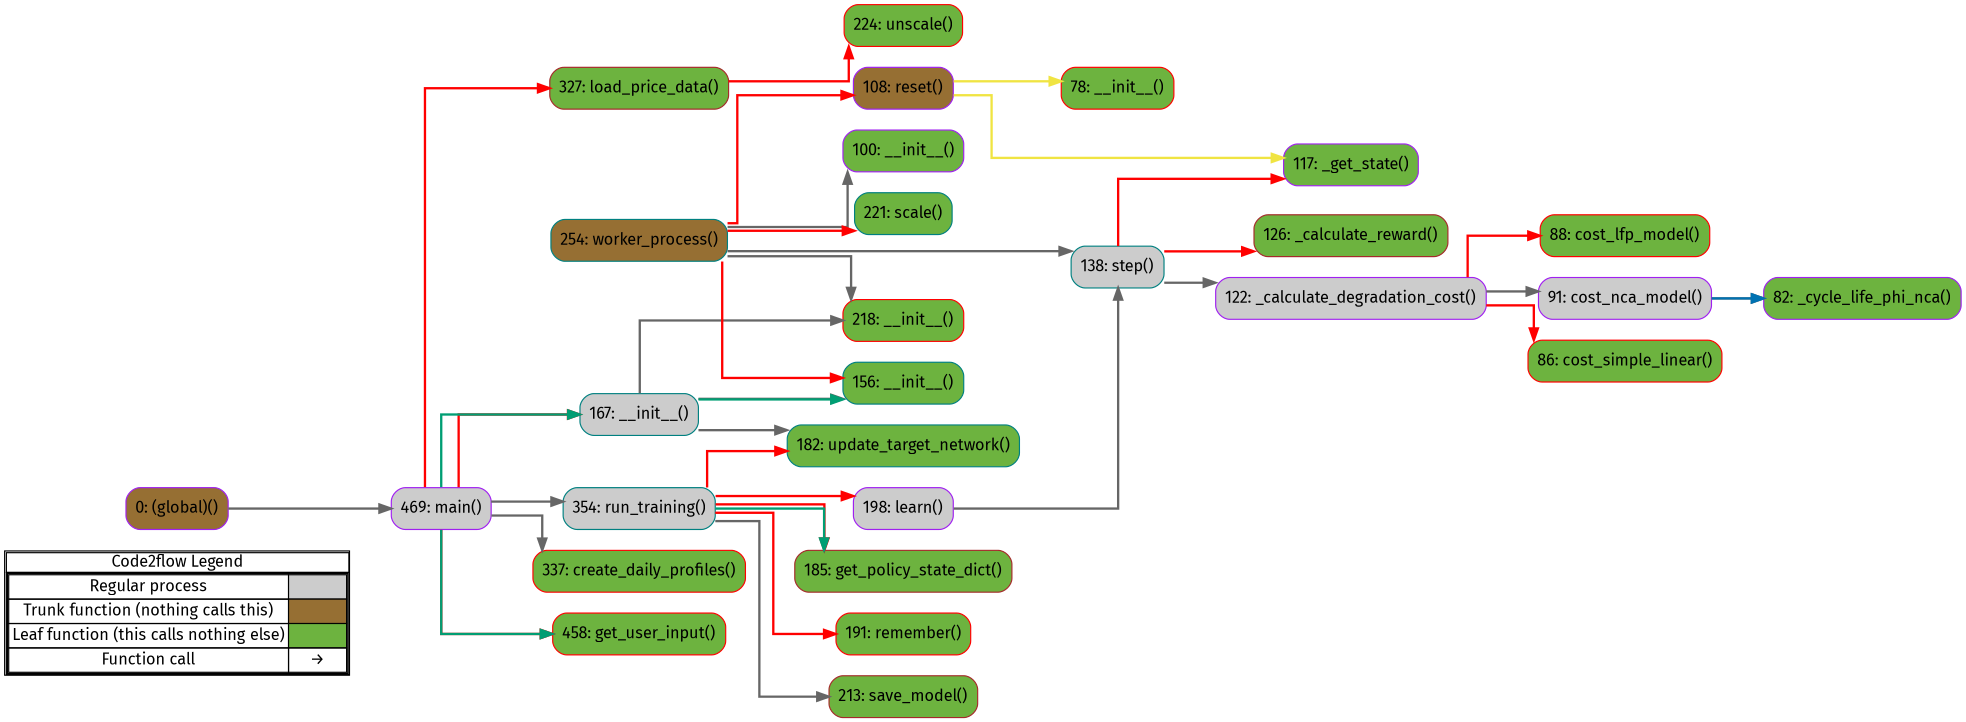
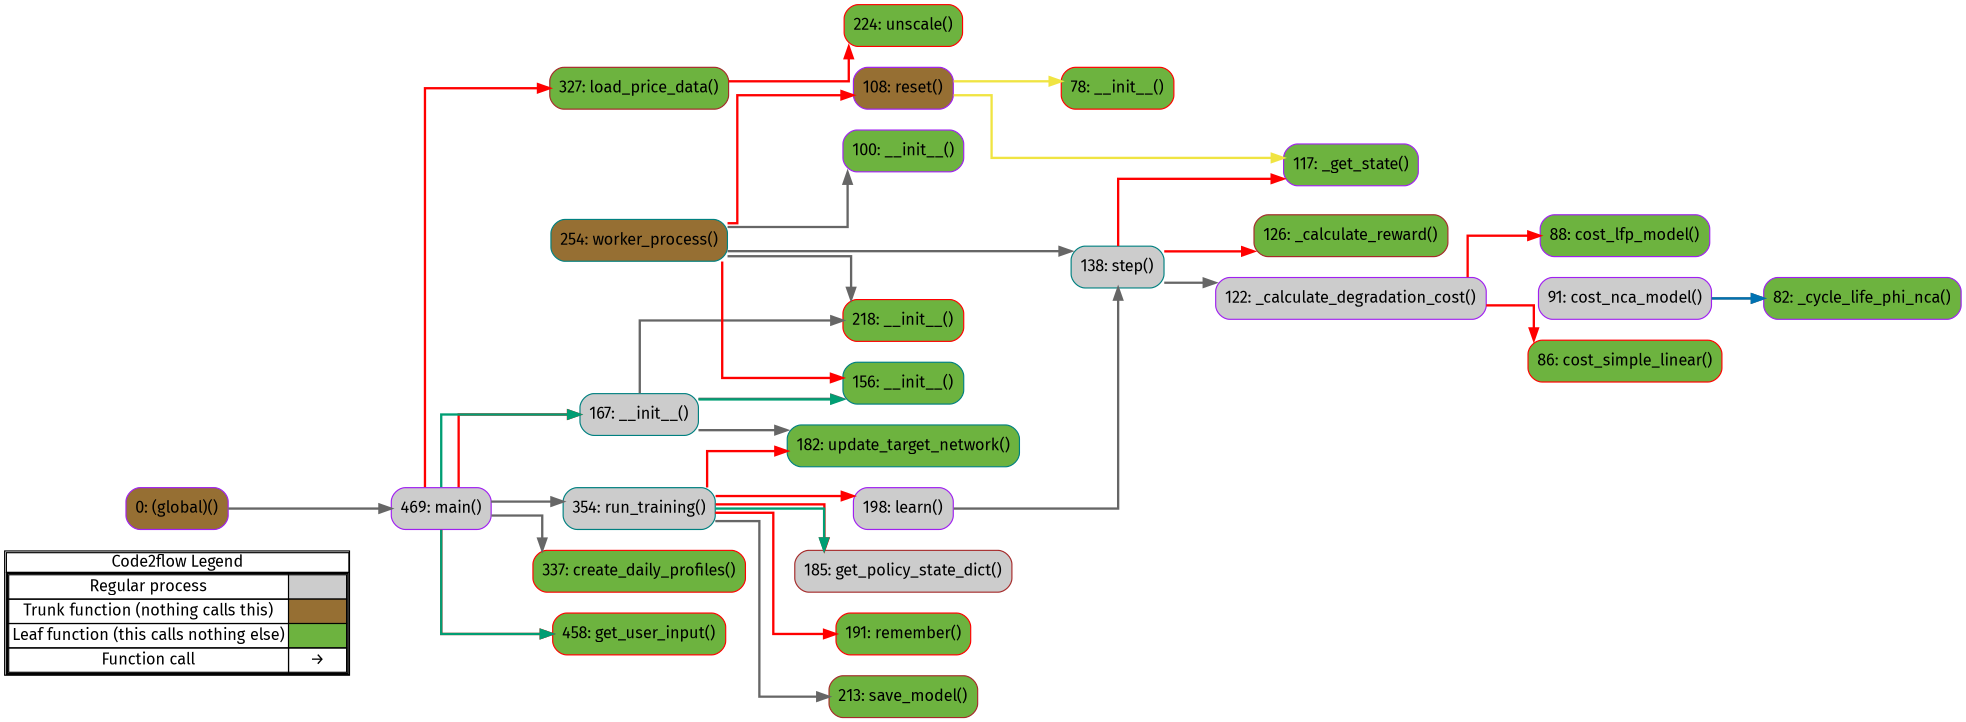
node "221: scale()": removed
node "88: cost_lfp_model()": color red -> purple
edge "122: _calculate_degradation_cost()" -> "91: cost_nca_model()": removed
node "185: get_policy_state_dict()": fillcolor #6db33f -> #cccccc
